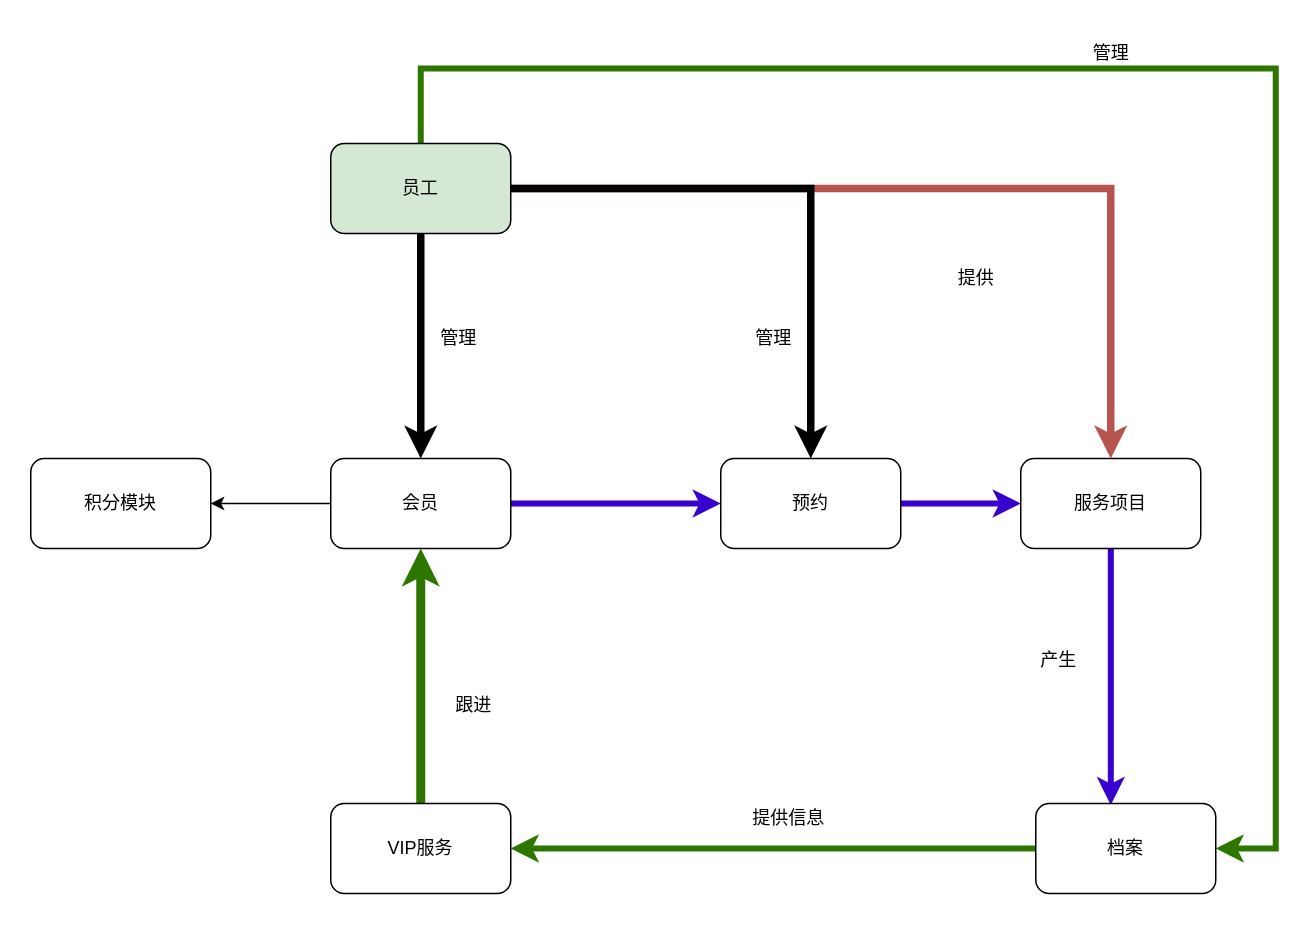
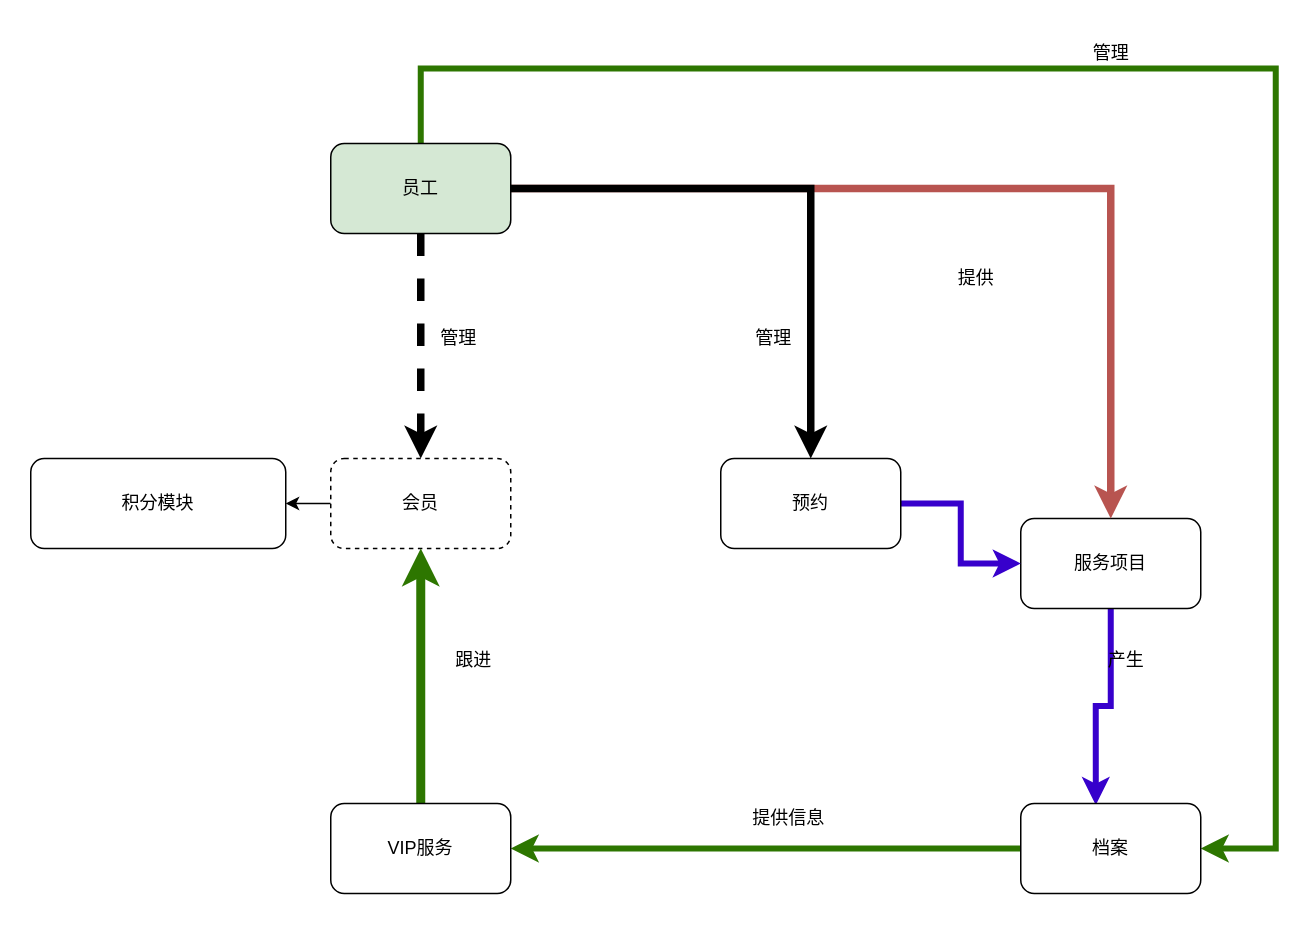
edge "员工" -> "会员": style solid -> dashed
node "积分模块": size 180x90 -> 255x90
node "会员": style solid -> dashed
edge "会员" -> "预约": removed
node "服务项目": moved (1111, 503) -> (1111, 563)
node "产生": moved (1058, 661) -> (1126, 661)
node "跟进": moved (473, 706) -> (473, 661)
node "档案": moved (1126, 848) -> (1111, 848)
